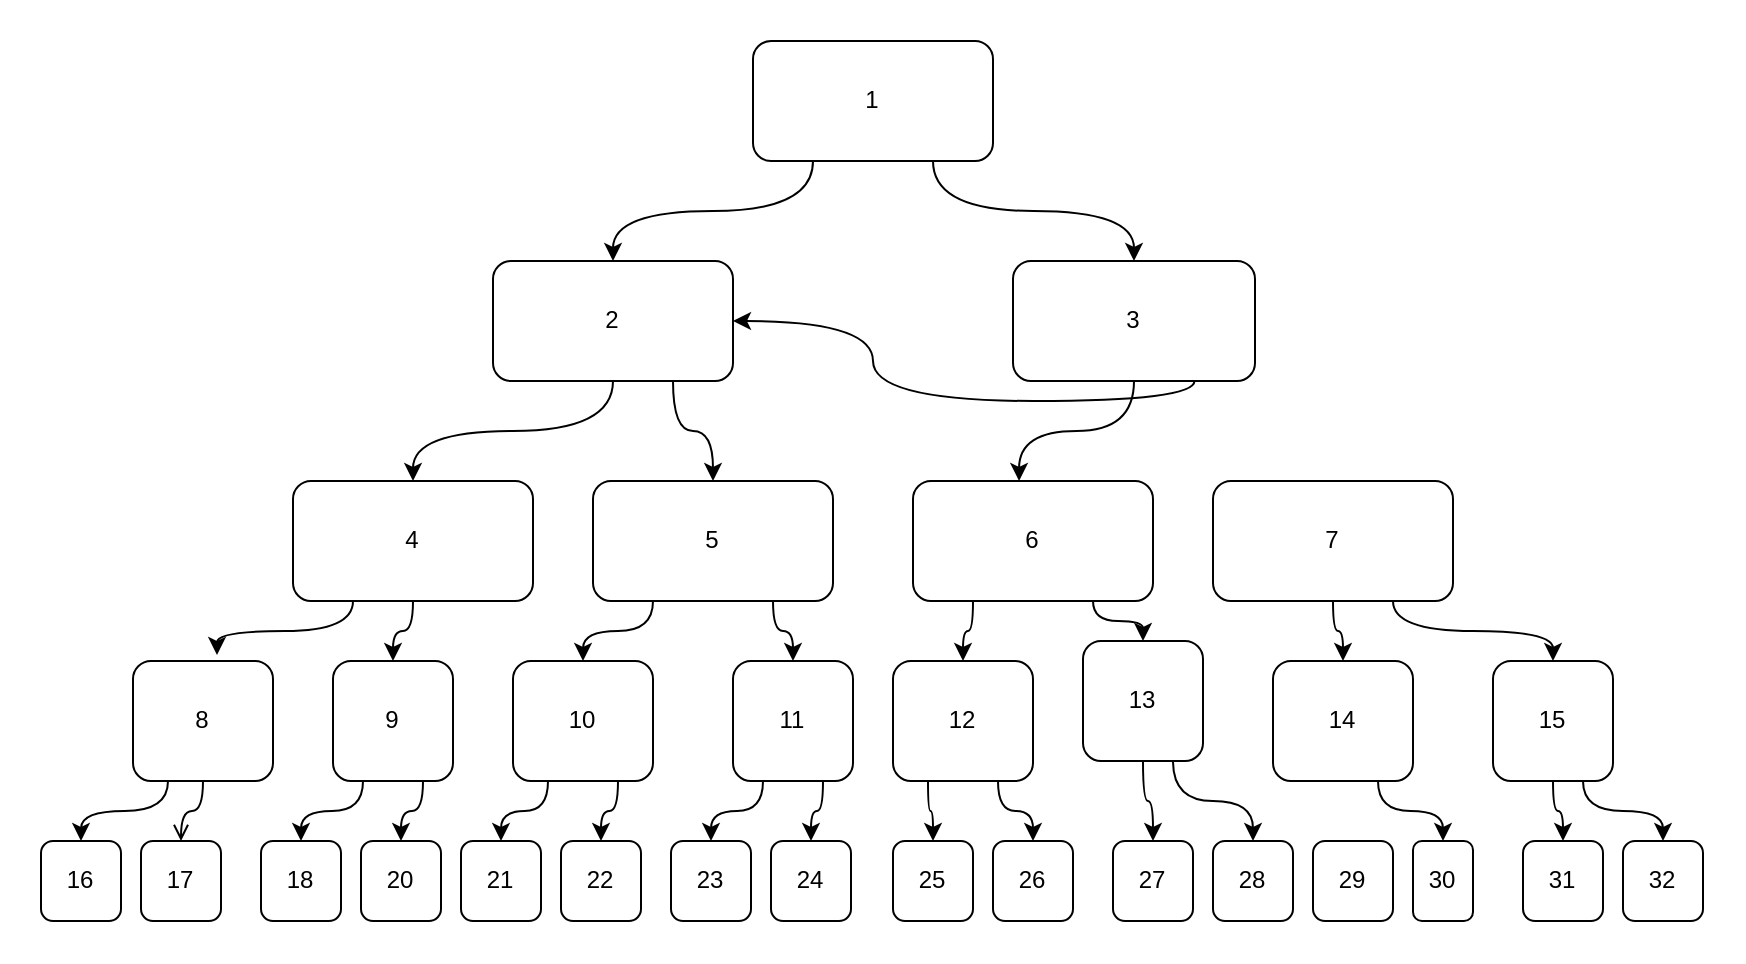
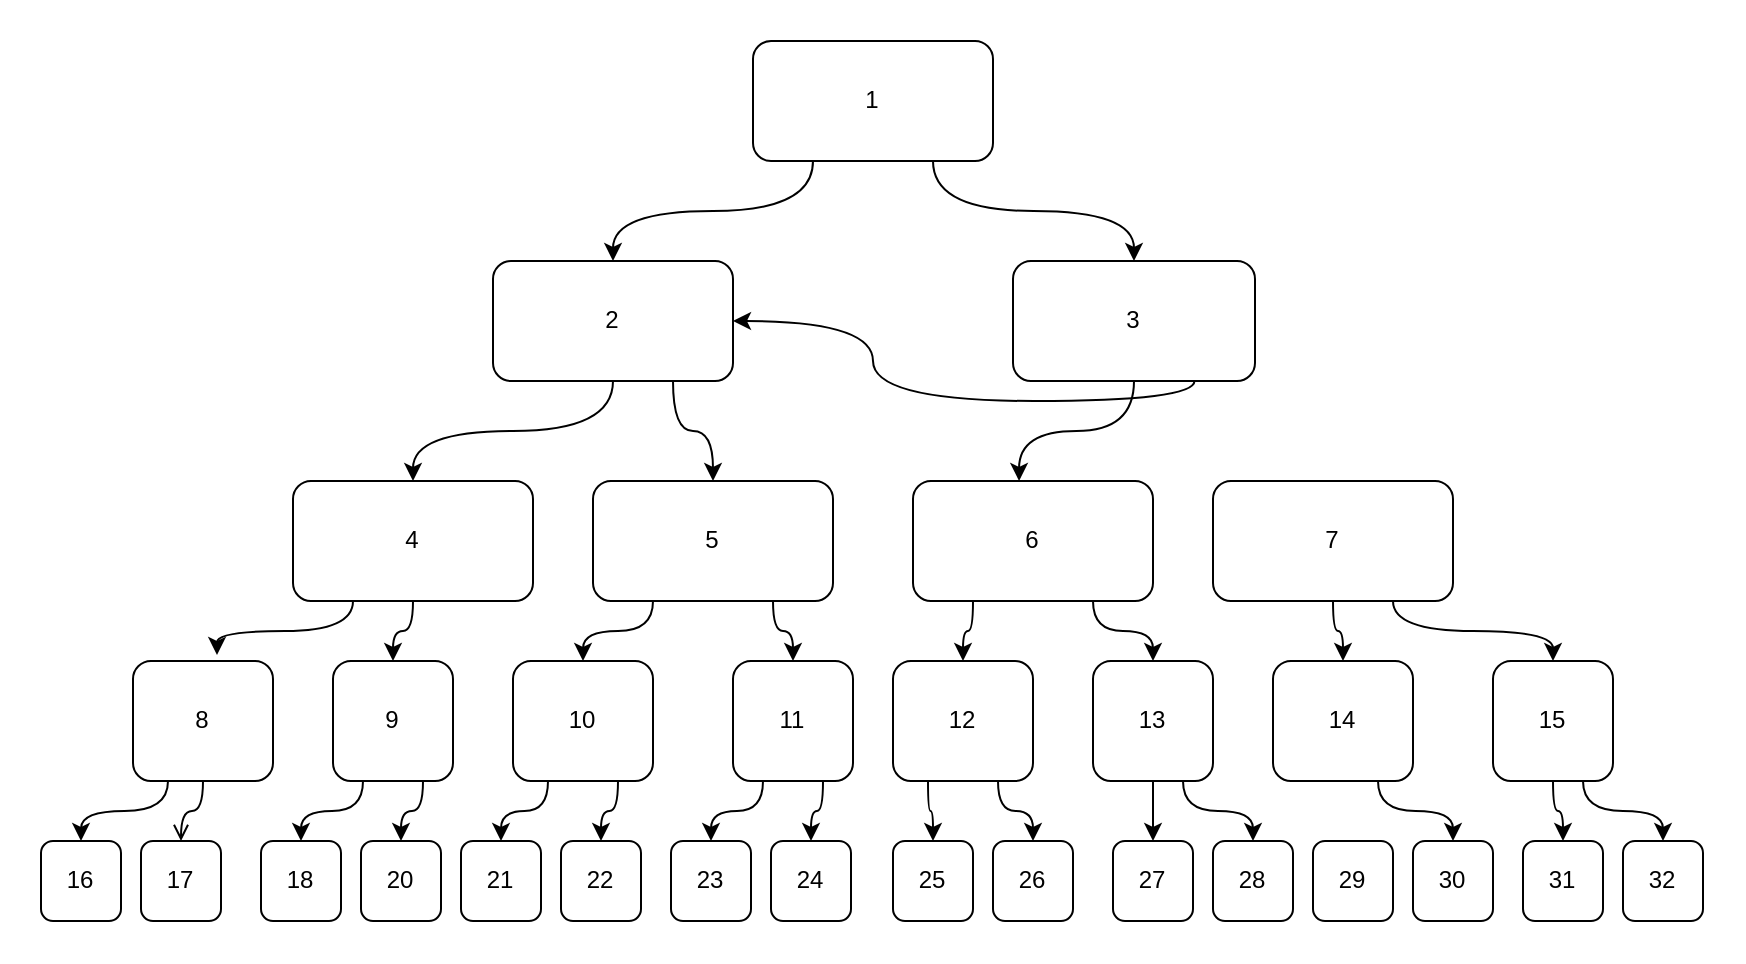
node "13": moved (1143, 701) -> (1153, 721)
node "30": size 60x80 -> 80x80
